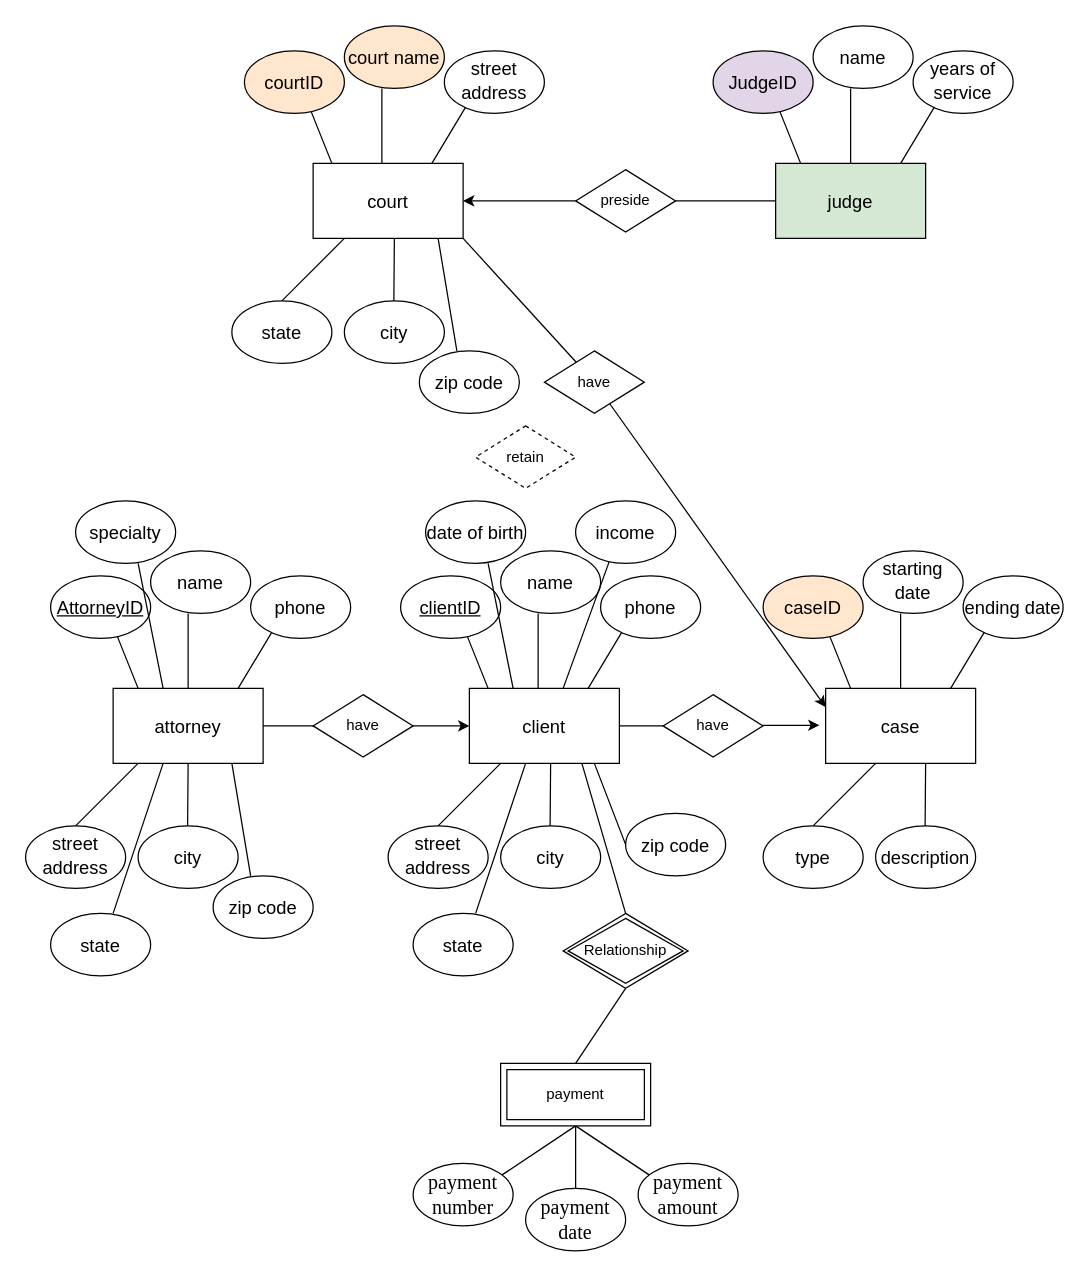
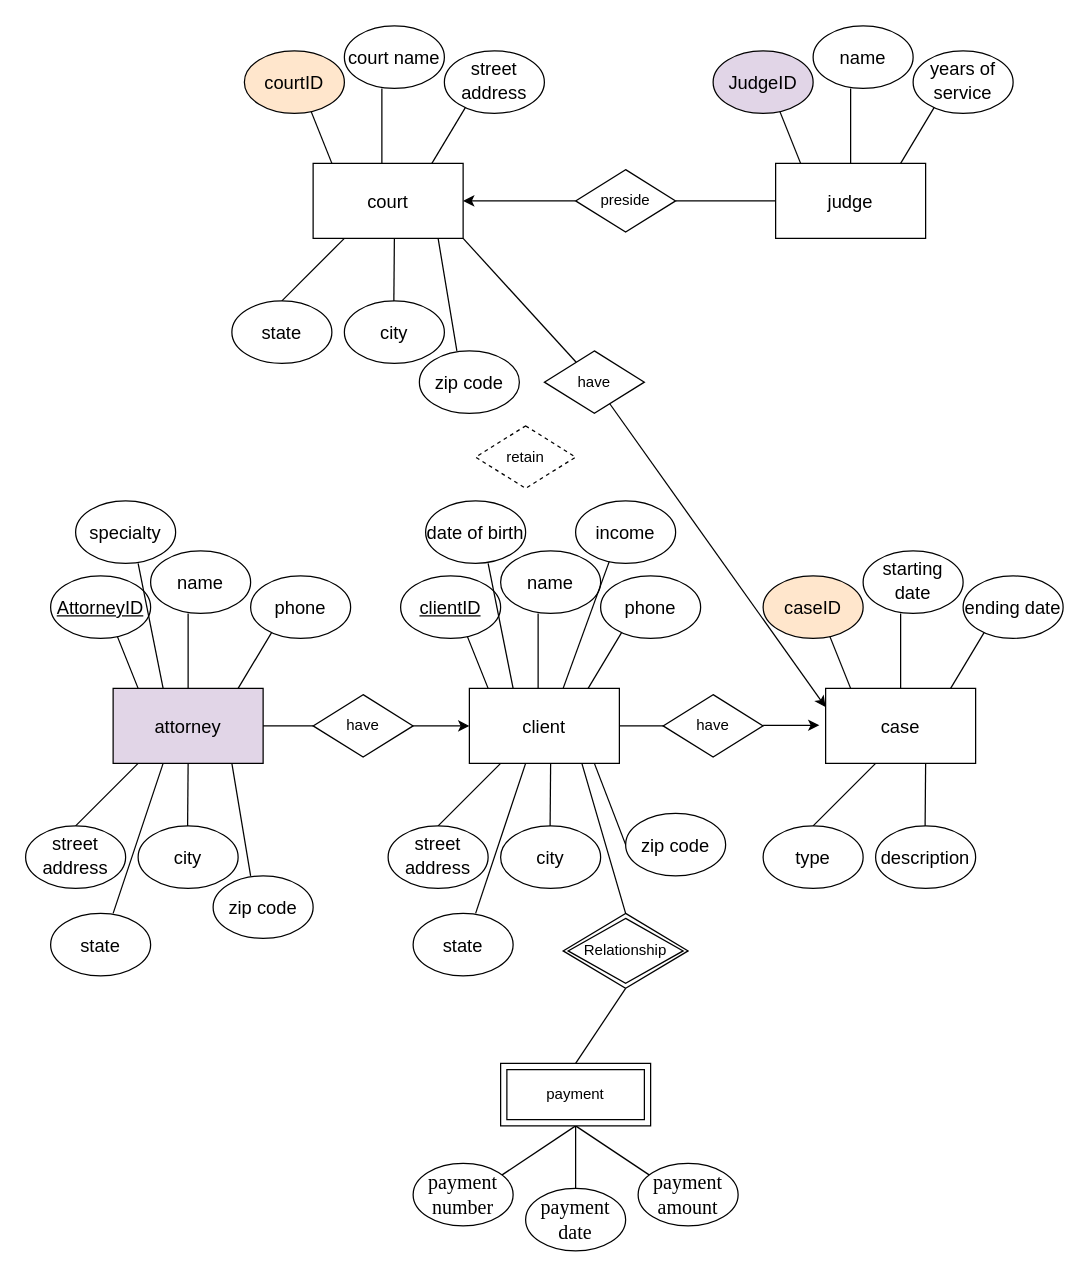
node "court name": fillcolor #ffe6cc -> #ffffff
node "judge": fillcolor #d5e8d4 -> #ffffff
node "attorney": fillcolor #ffffff -> #e1d5e7
